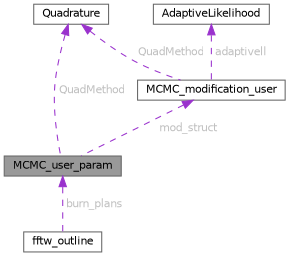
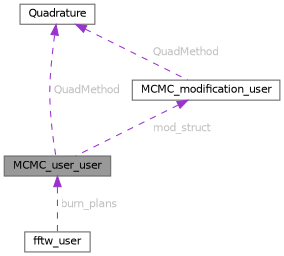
node "AdaptiveLikelihood": removed
node "MCMC_user_param": label "MCMC_user_param" -> "MCMC_user_user"
node "fftw_outline": label "fftw_outline" -> "fftw_user"
